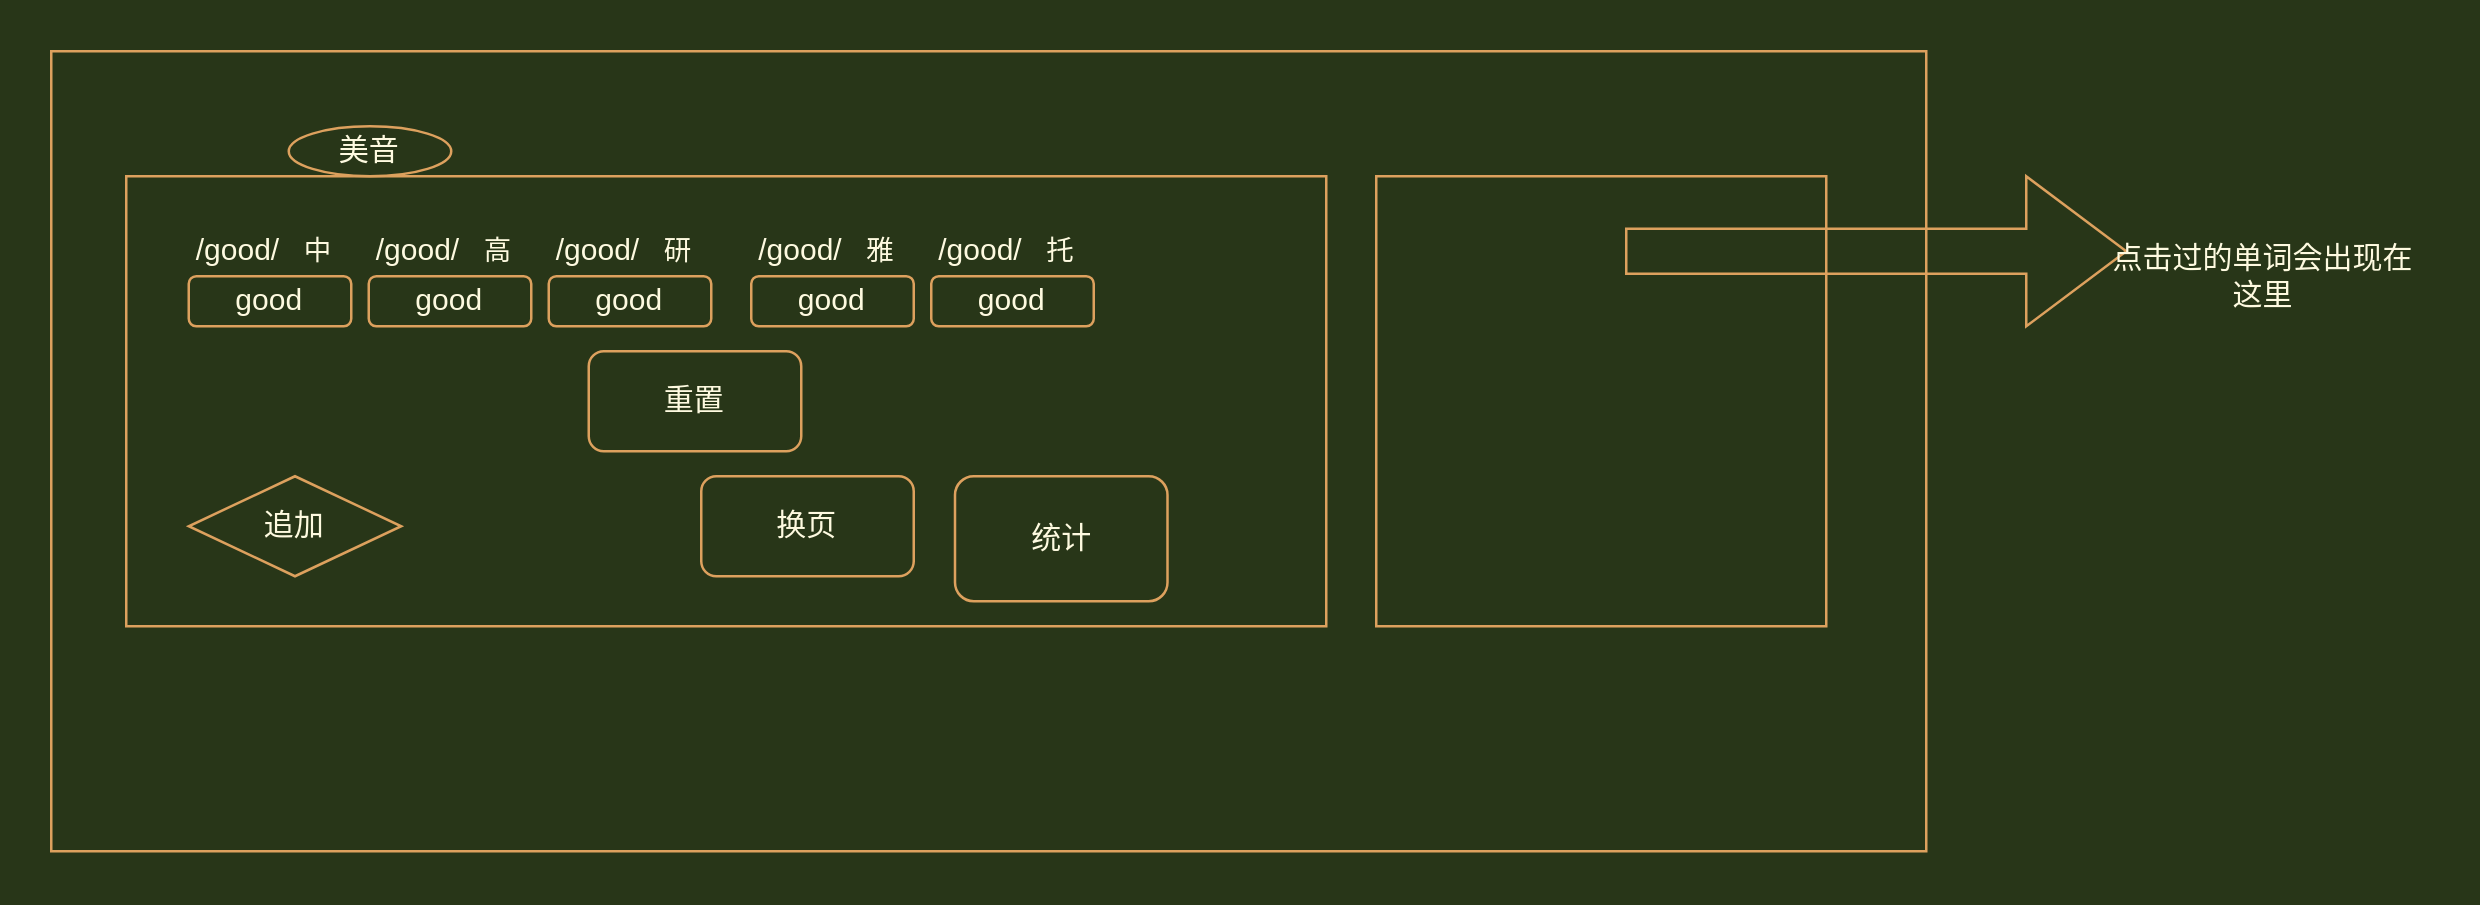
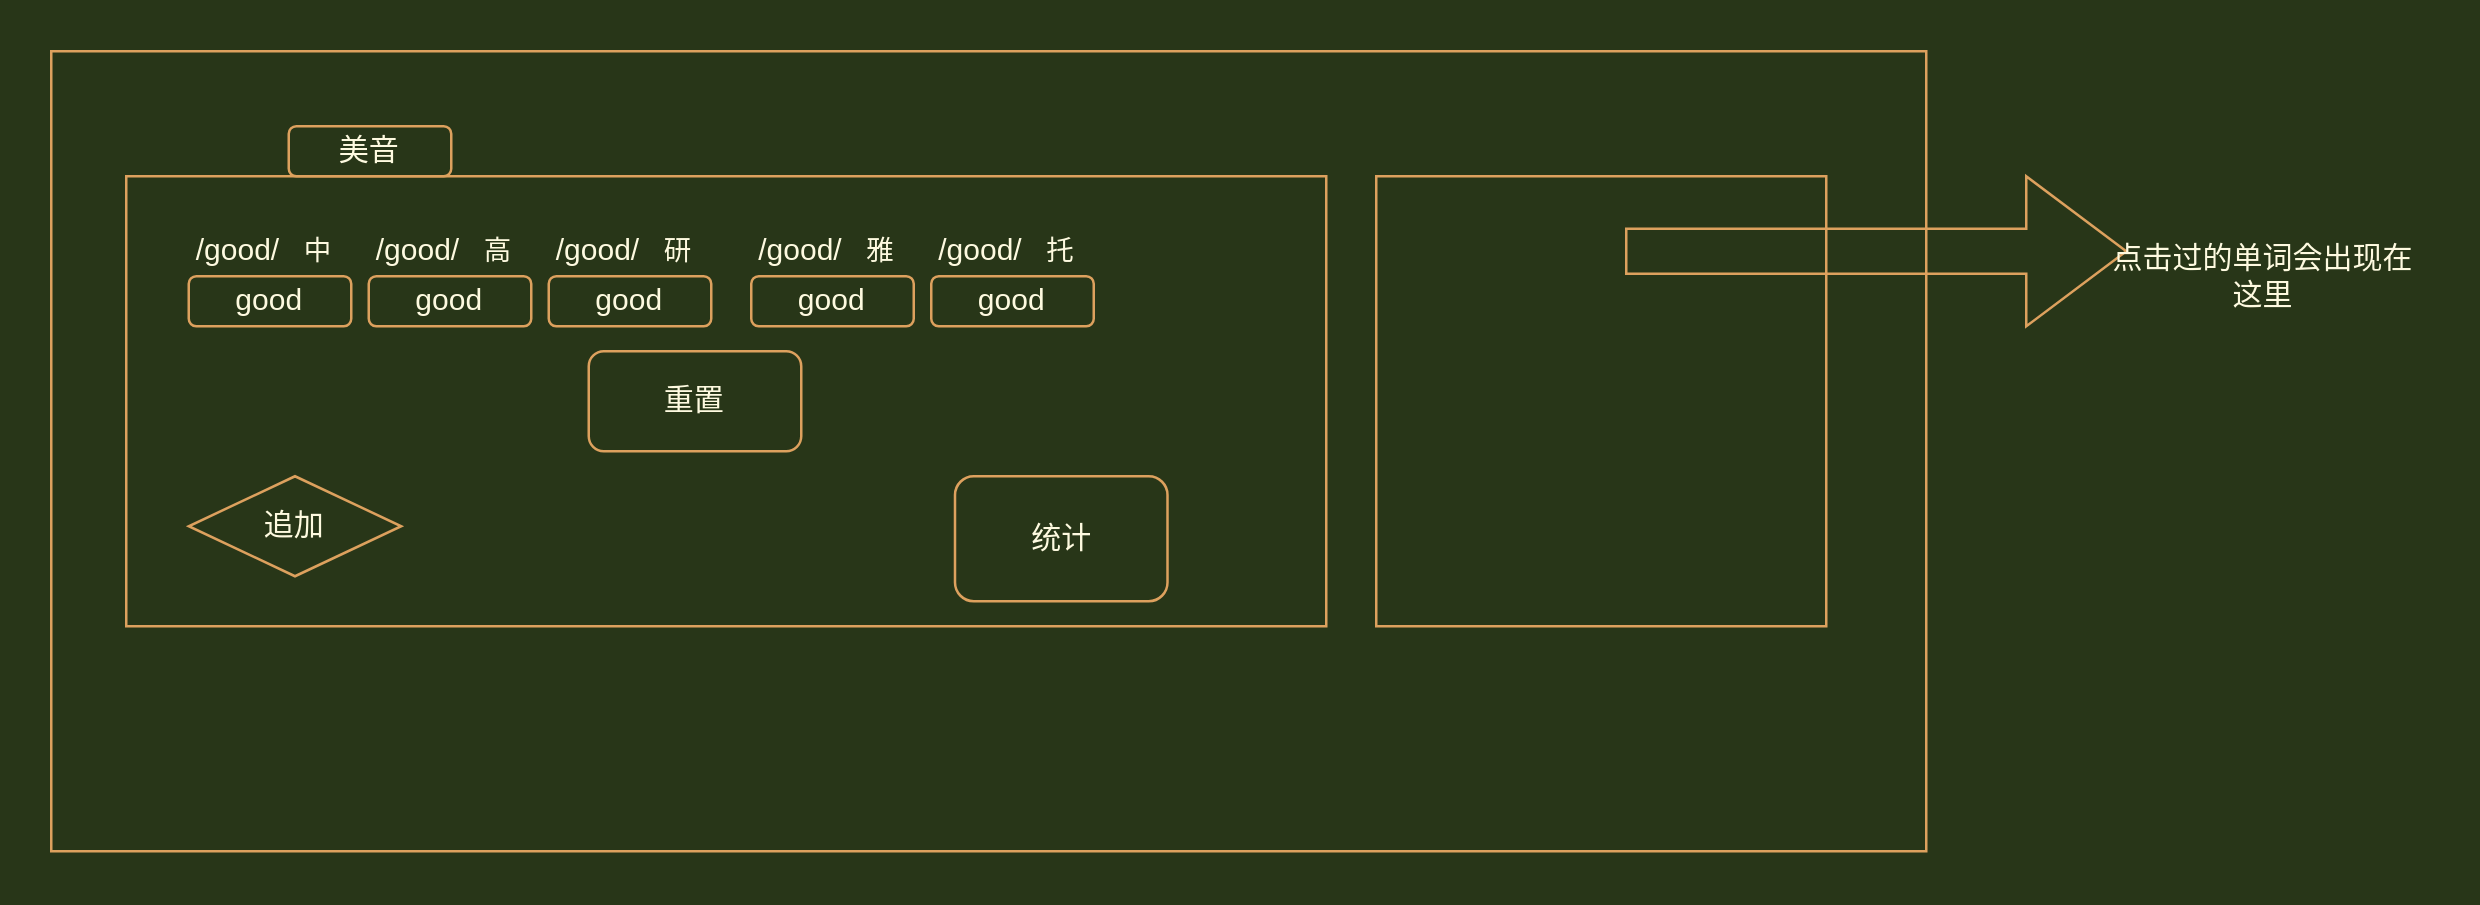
node "美音": shape ellipse -> rounded rectangle
node "换页": removed
